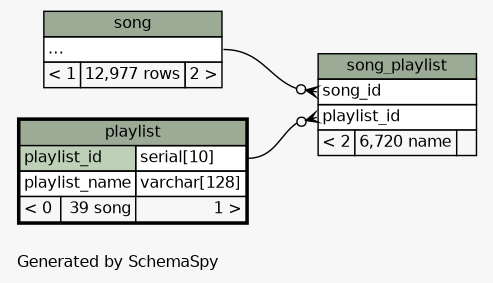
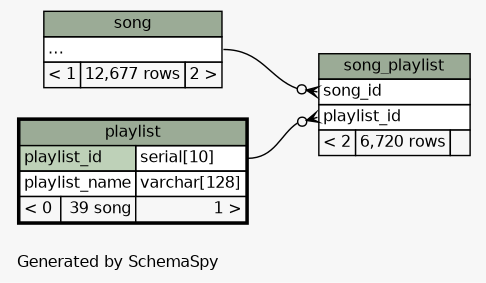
node "song": text "12,977 rows" -> "12,677 rows"
node "song_playlist": text "6,720 name" -> "6,720 rows"
